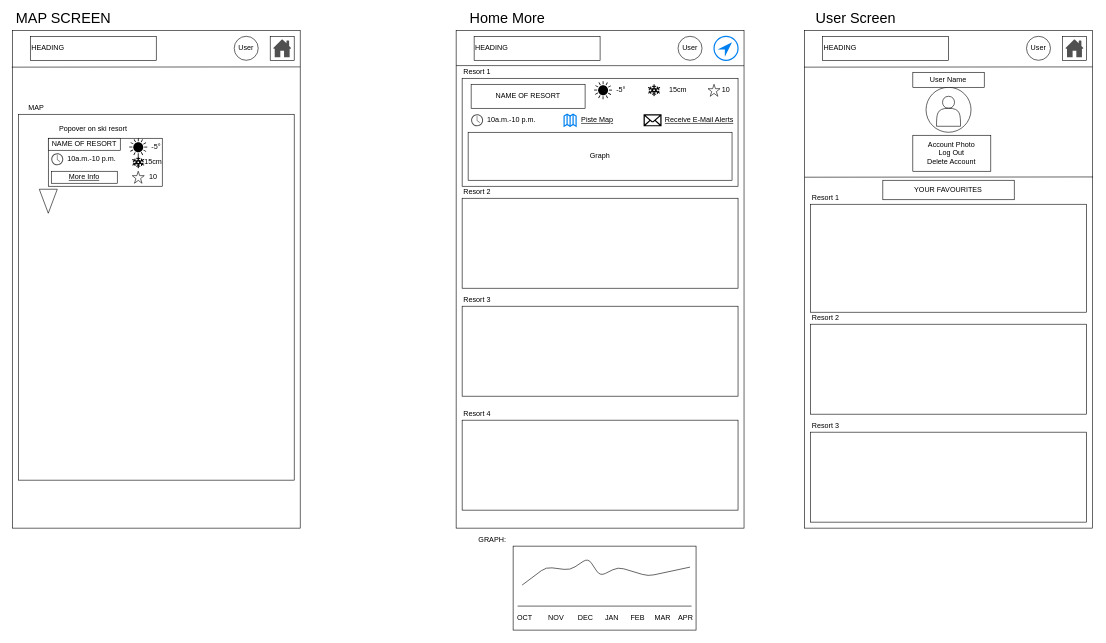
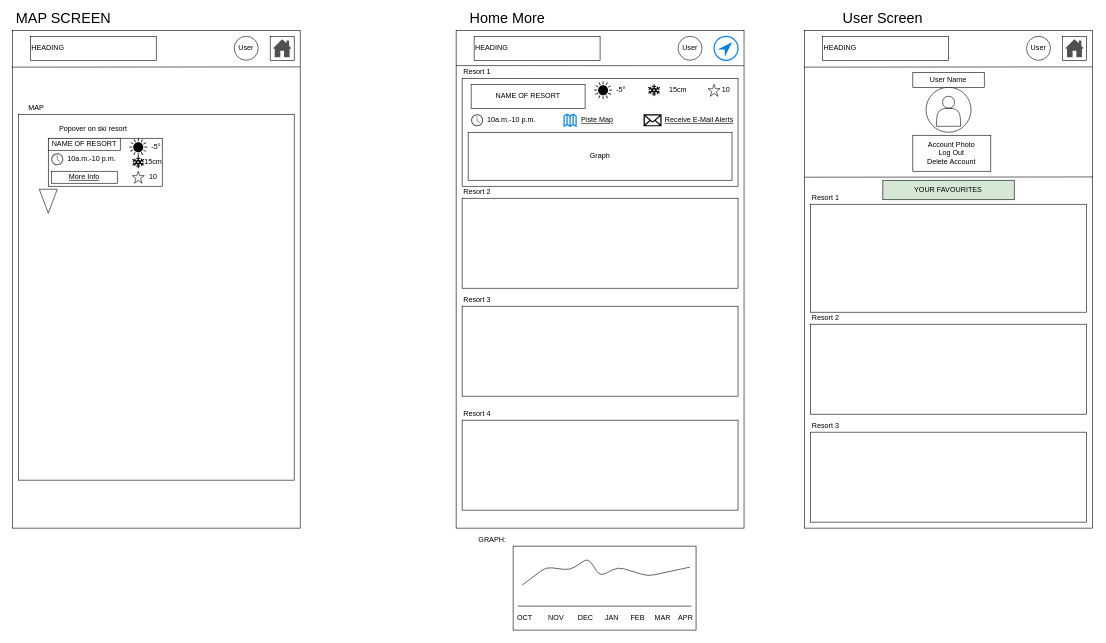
node "User Screen": moved (856, 18) -> (883, 18)
node "YOUR FAVOURITES": fillcolor #ffffff -> #d5e8d4
